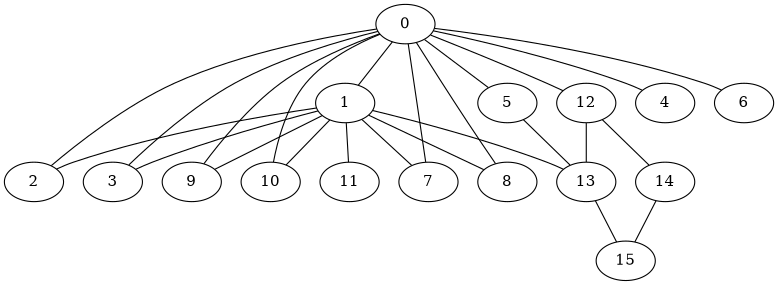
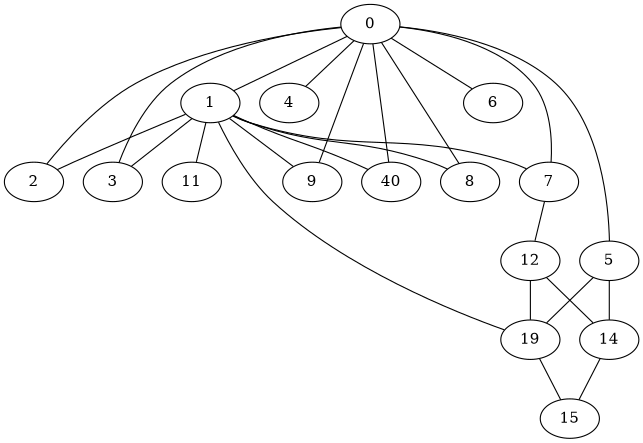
edge "0" -- "12": now "7" -- "12"
node "10": label "10" -> "40"
node "13": label "13" -> "19"
edge "5" -- "14": added
